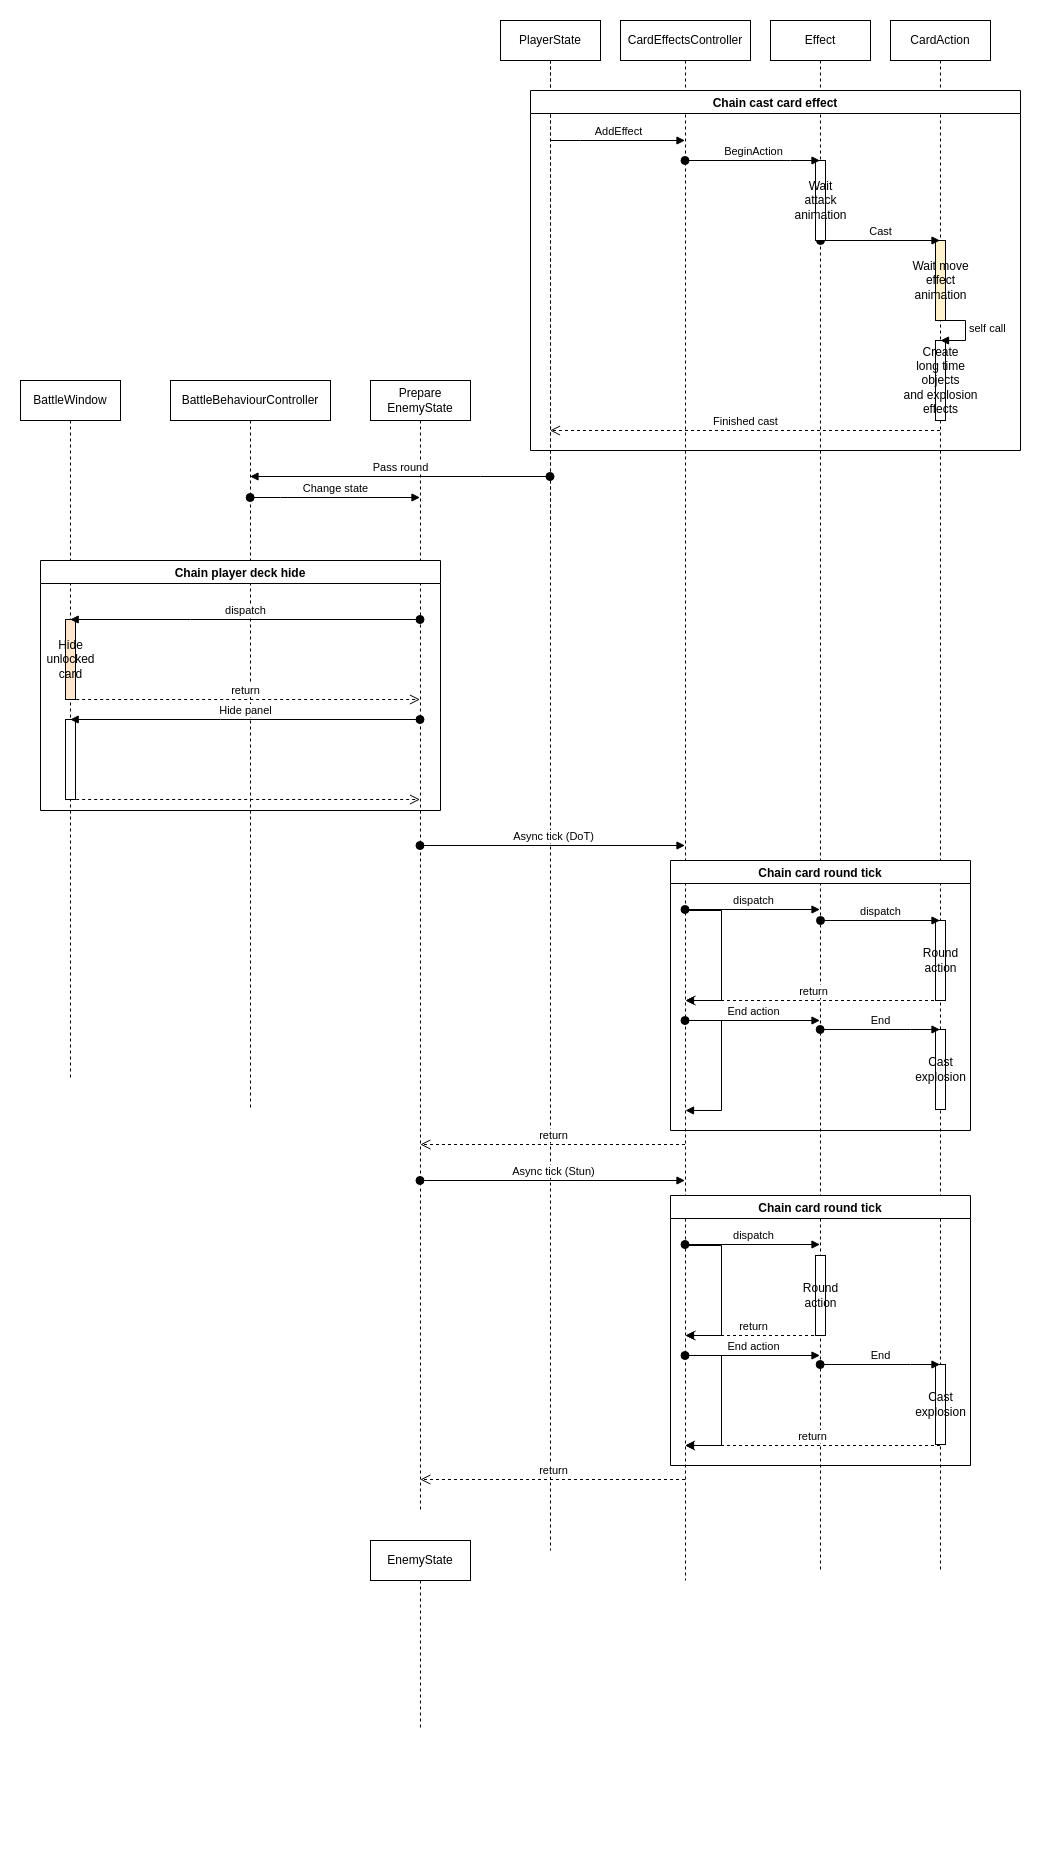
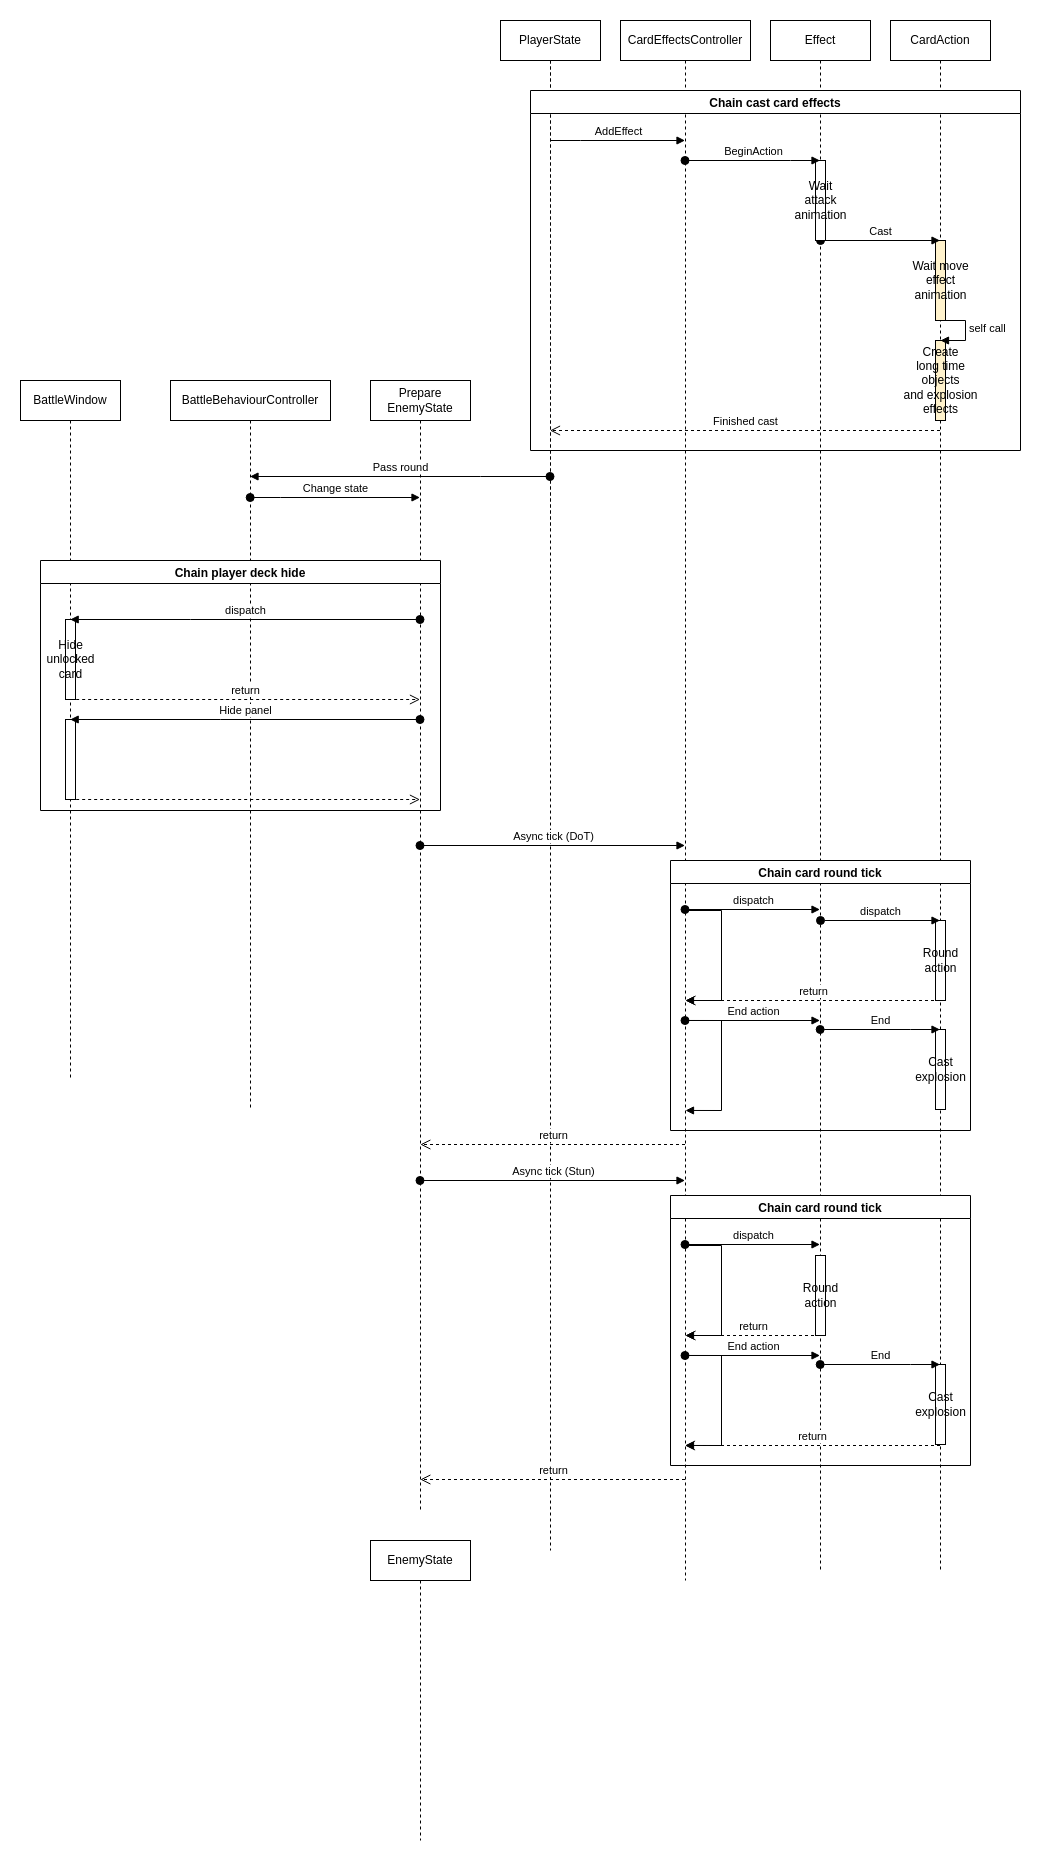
node "Chain cast card effect": label "Chain cast card effect" -> "Chain cast card effects"
node "Create long time objects and explosion effects": fillcolor #ffffff -> #fff2cc
node "Hide unlocked card": fillcolor #ffe6cc -> #ffffff
node "EnemyState": size 100x190 -> 100x300
